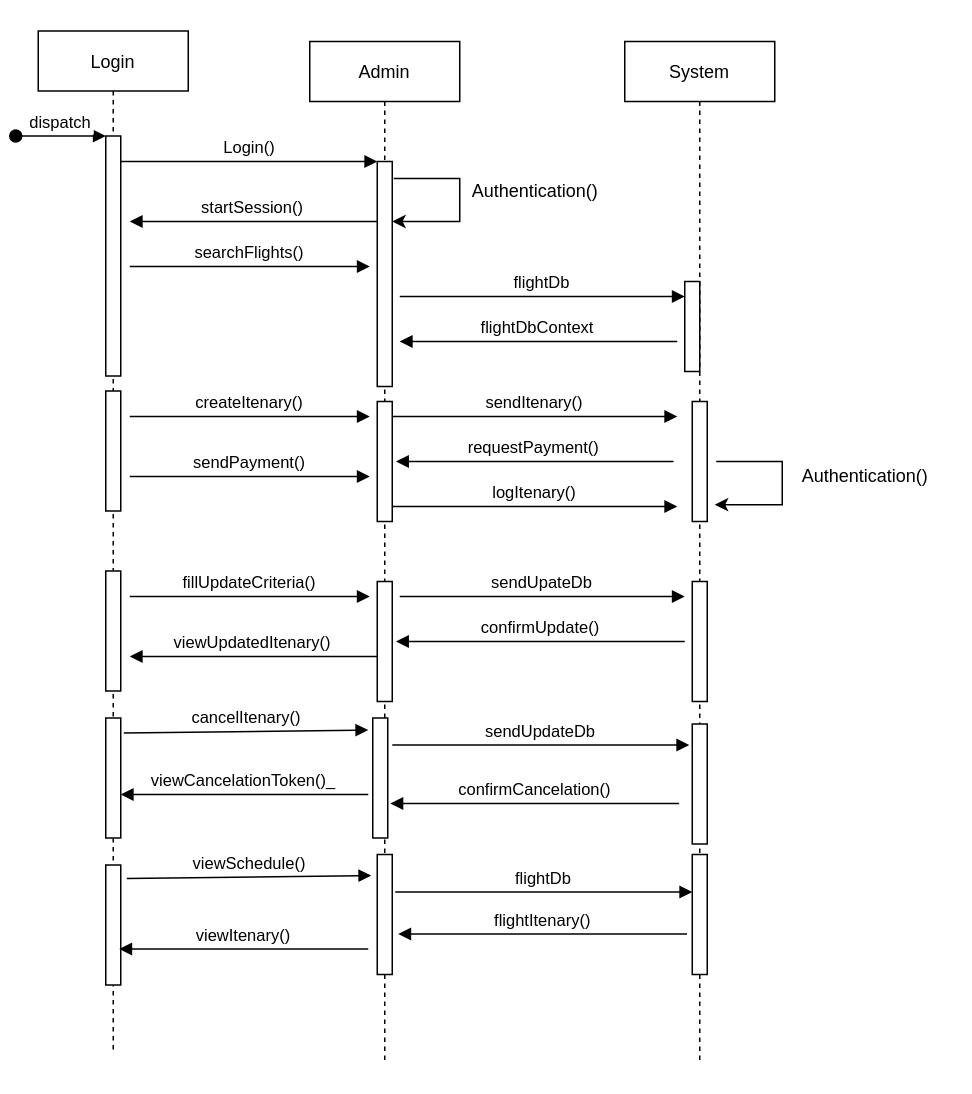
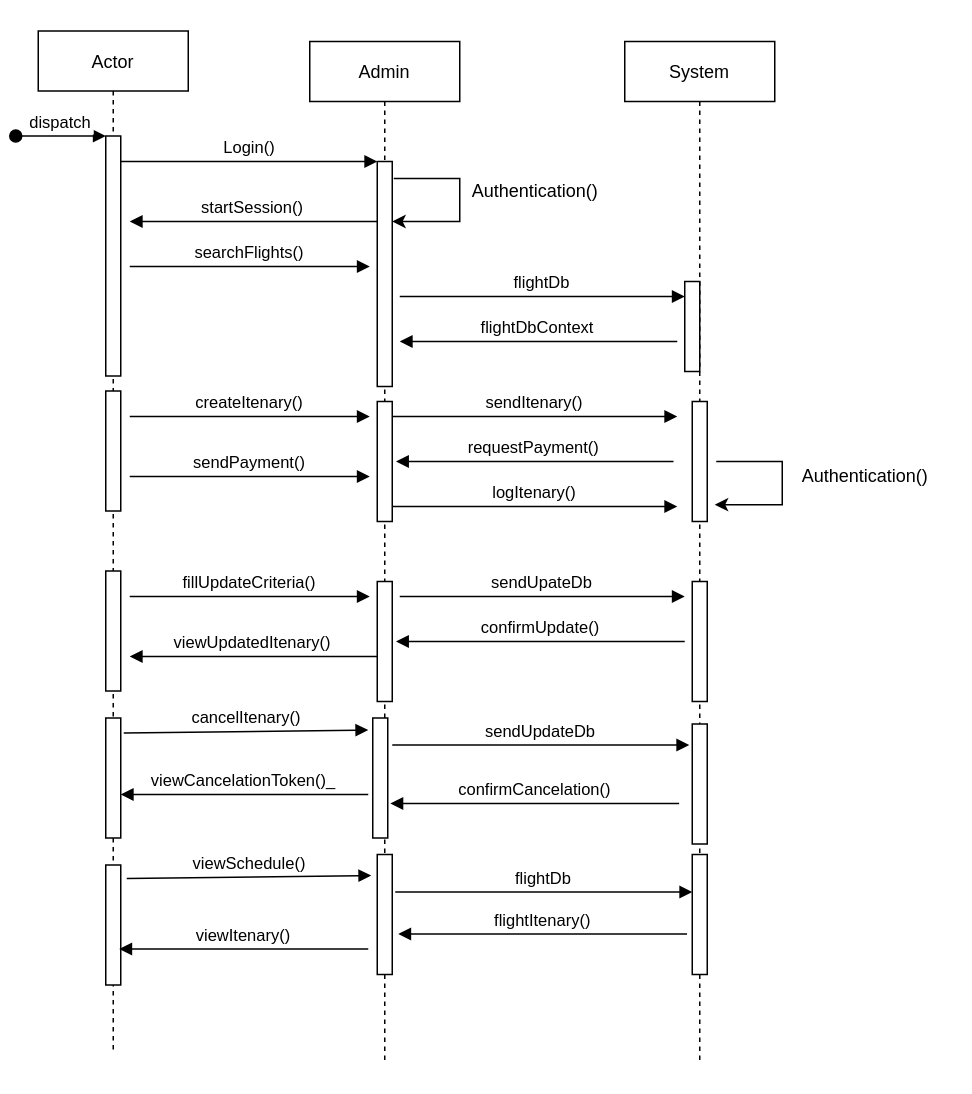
node "Login": label "Login" -> "Actor"
